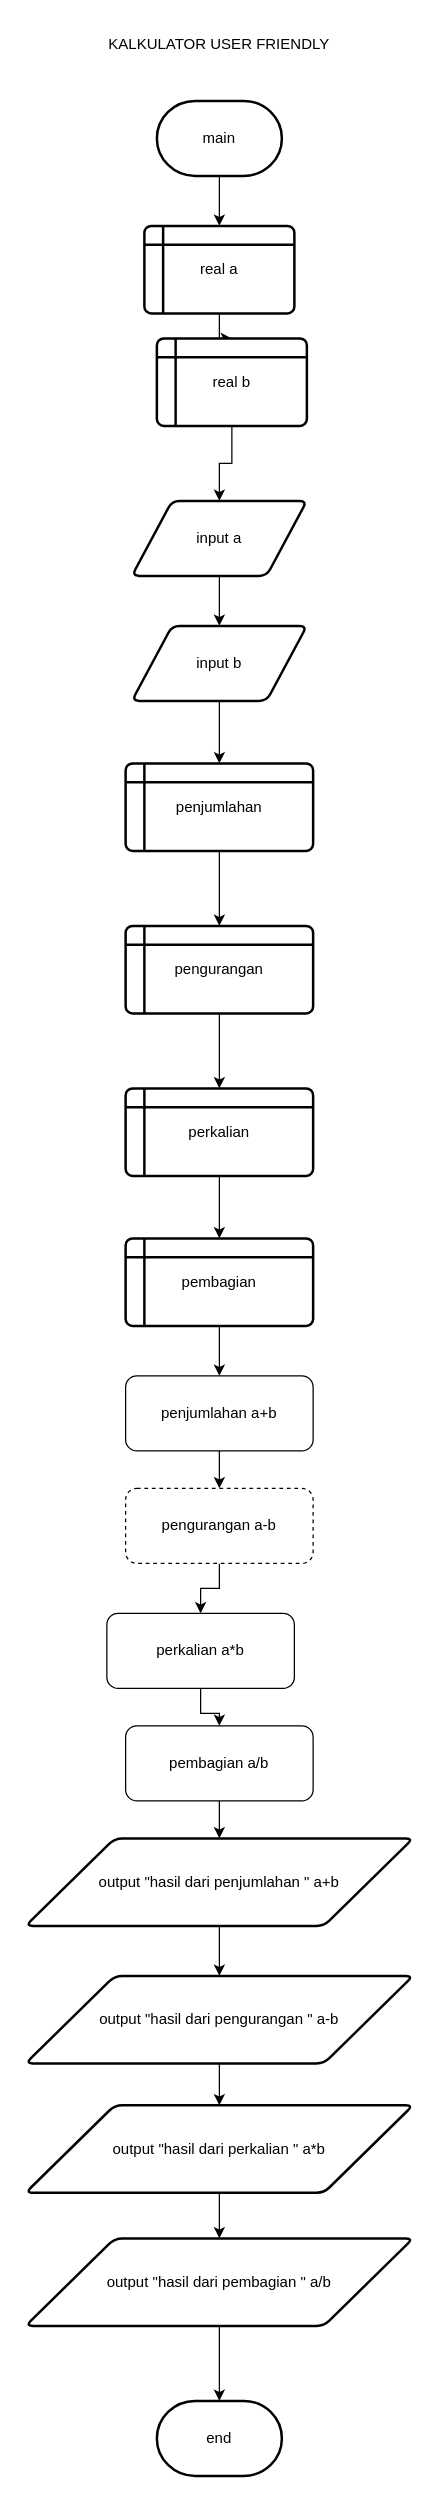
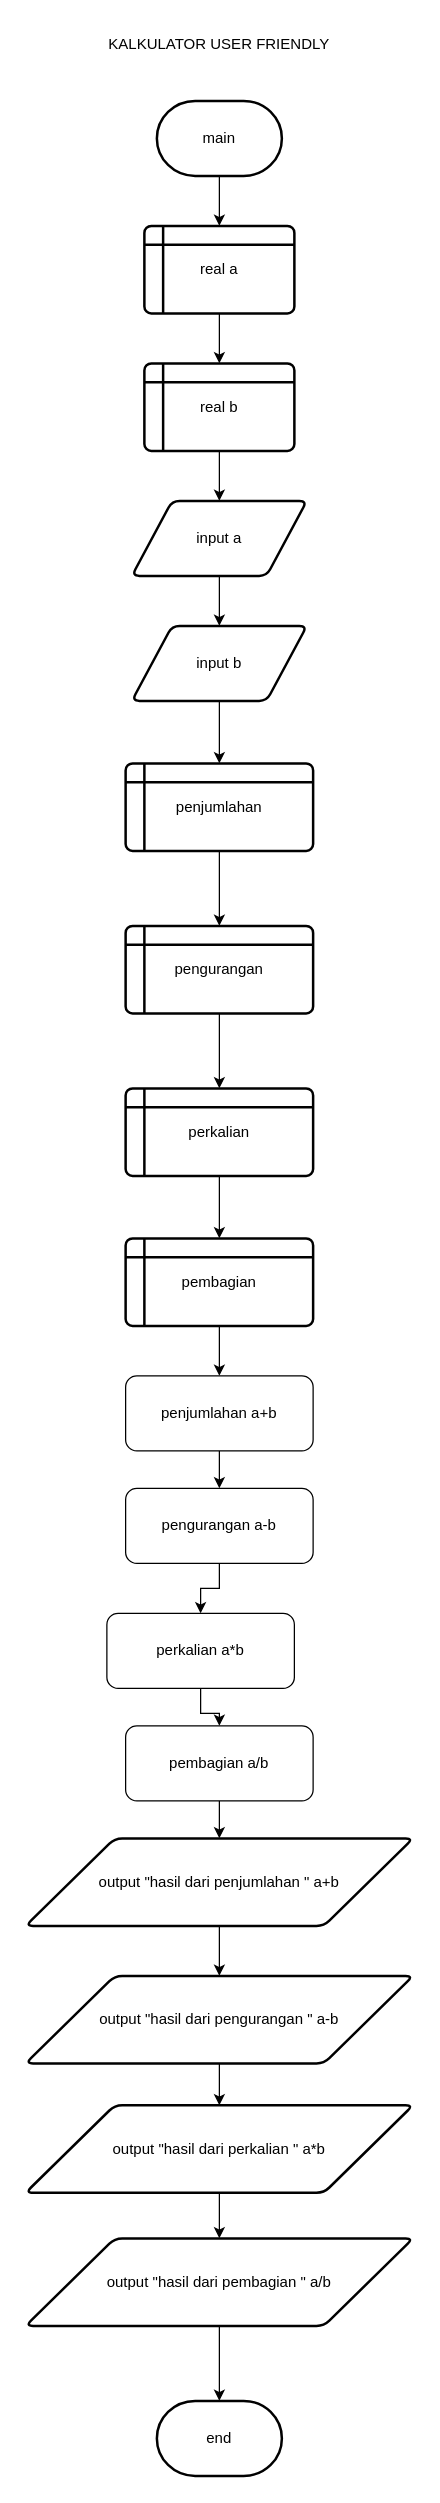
node "real b": moved (232, 382) -> (219, 407)
node "pengurangan a-b": style dashed -> solid
